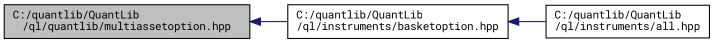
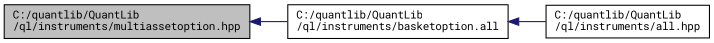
node "C:/quantlib/QuantLib /ql/quantlib/multiassetoption.hpp": label "C:/quantlib/QuantLib /ql/quantlib/multiassetoption.hpp" -> "C:/quantlib/QuantLib /ql/instruments/multiassetoption.hpp"
node "C:/quantlib/QuantLib /ql/instruments/basketoption.hpp": label "C:/quantlib/QuantLib /ql/instruments/basketoption.hpp" -> "C:/quantlib/QuantLib /ql/instruments/basketoption.all"
